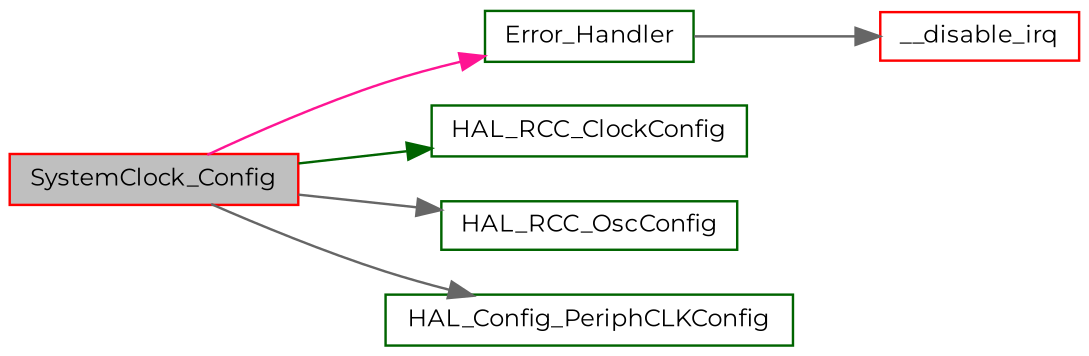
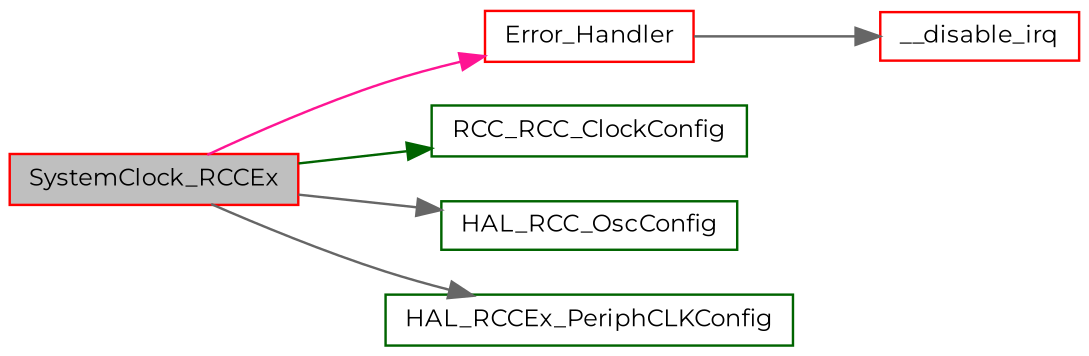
node "Error_Handler": color darkgreen -> red
node "HAL_RCC_ClockConfig": label "HAL_RCC_ClockConfig" -> "RCC_RCC_ClockConfig"
node "SystemClock_Config": label "SystemClock_Config" -> "SystemClock_RCCEx"
node "HAL_Config_PeriphCLKConfig": label "HAL_Config_PeriphCLKConfig" -> "HAL_RCCEx_PeriphCLKConfig"
